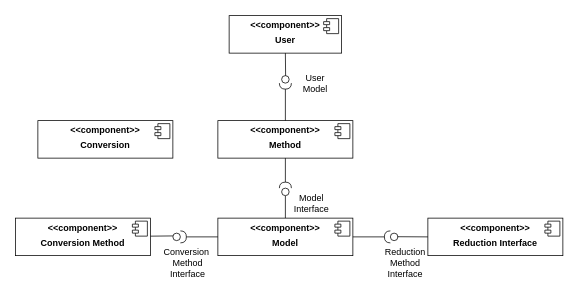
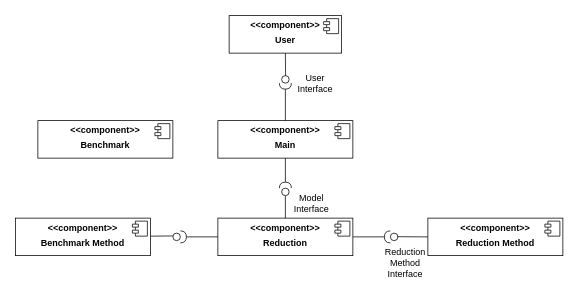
node "User Model": label "User Model" -> "User Interface"
node "<<component>> Conversion": label "<<component>> Conversion" -> "<<component>> Benchmark"
node "<<component>> Method": label "<<component>> Method" -> "<<component>> Main"
node "<<component>> Conversion Method": label "<<component>> Conversion Method" -> "<<component>> Benchmark Method"
node "<<component>> Model": label "<<component>> Model" -> "<<component>> Reduction"
node "<<component>> Reduction Interface": label "<<component>> Reduction Interface" -> "<<component>> Reduction Method"
node "Conversion Method Interface": removed
